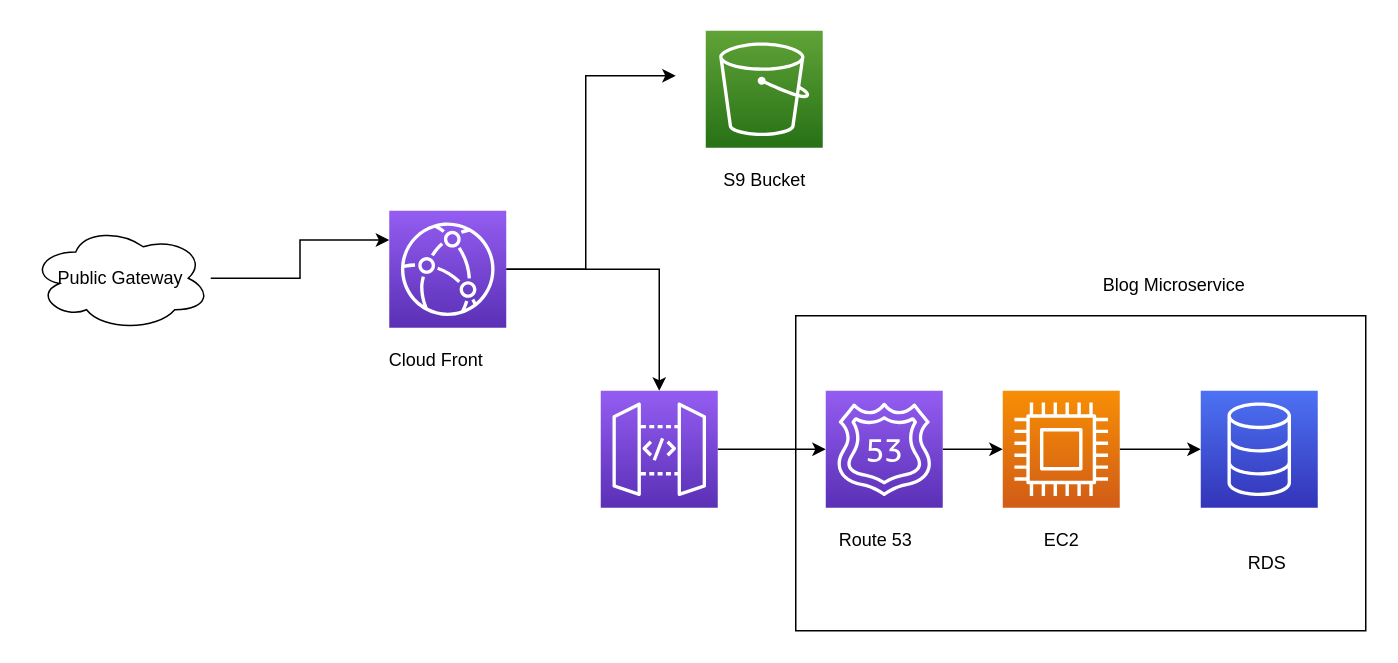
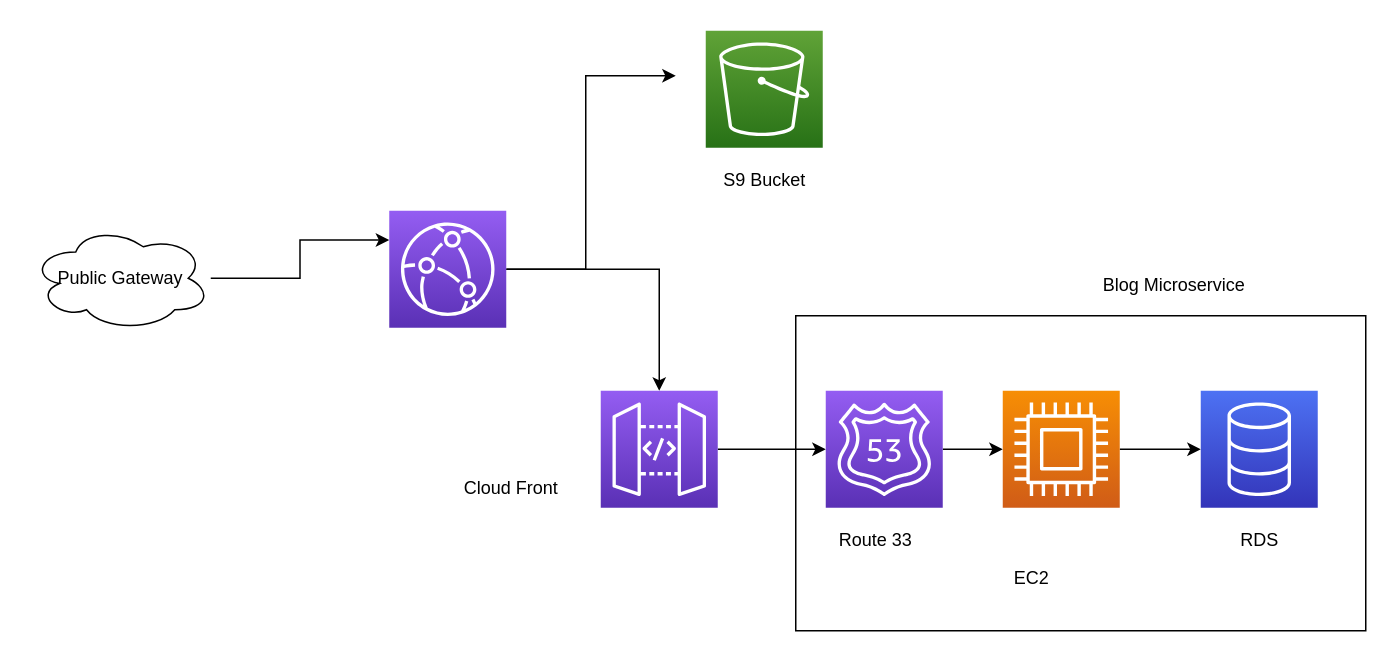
node "Cloud Front": moved (436, 361) -> (511, 488)
node "Route 53": label "Route 53" -> "Route 33"
node "EC2": moved (1061, 541) -> (1031, 578)
node "RDS": moved (1267, 563) -> (1259, 541)
